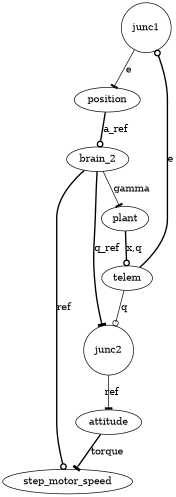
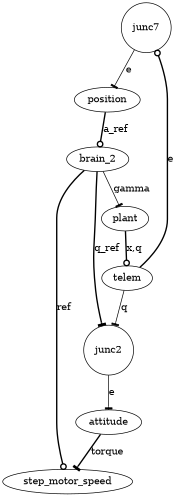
node "junc1": label "junc1" -> "junc7"
edge "telem" -> "junc2": arrowhead odot -> tee
edge "junc2" -> "attitude": label "ref" -> "e"
